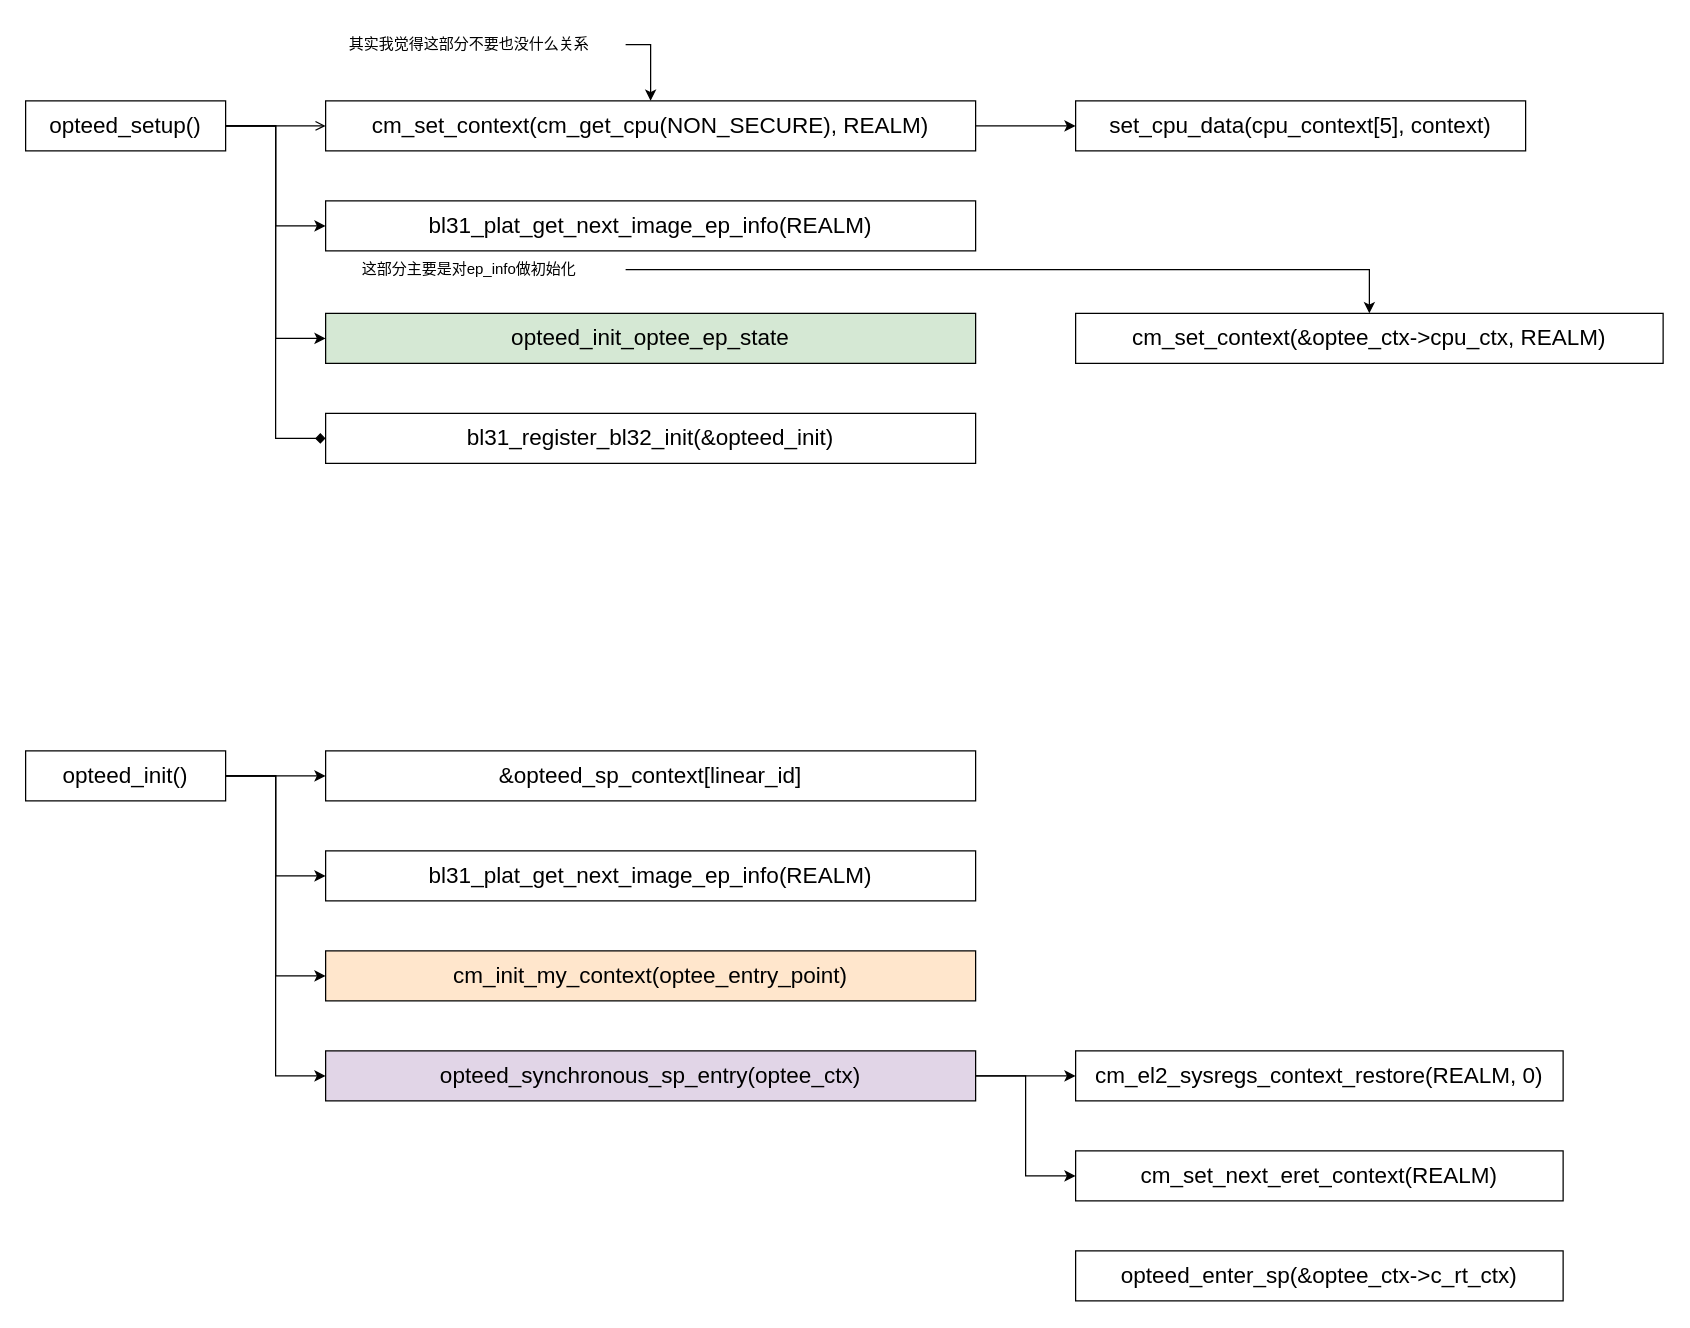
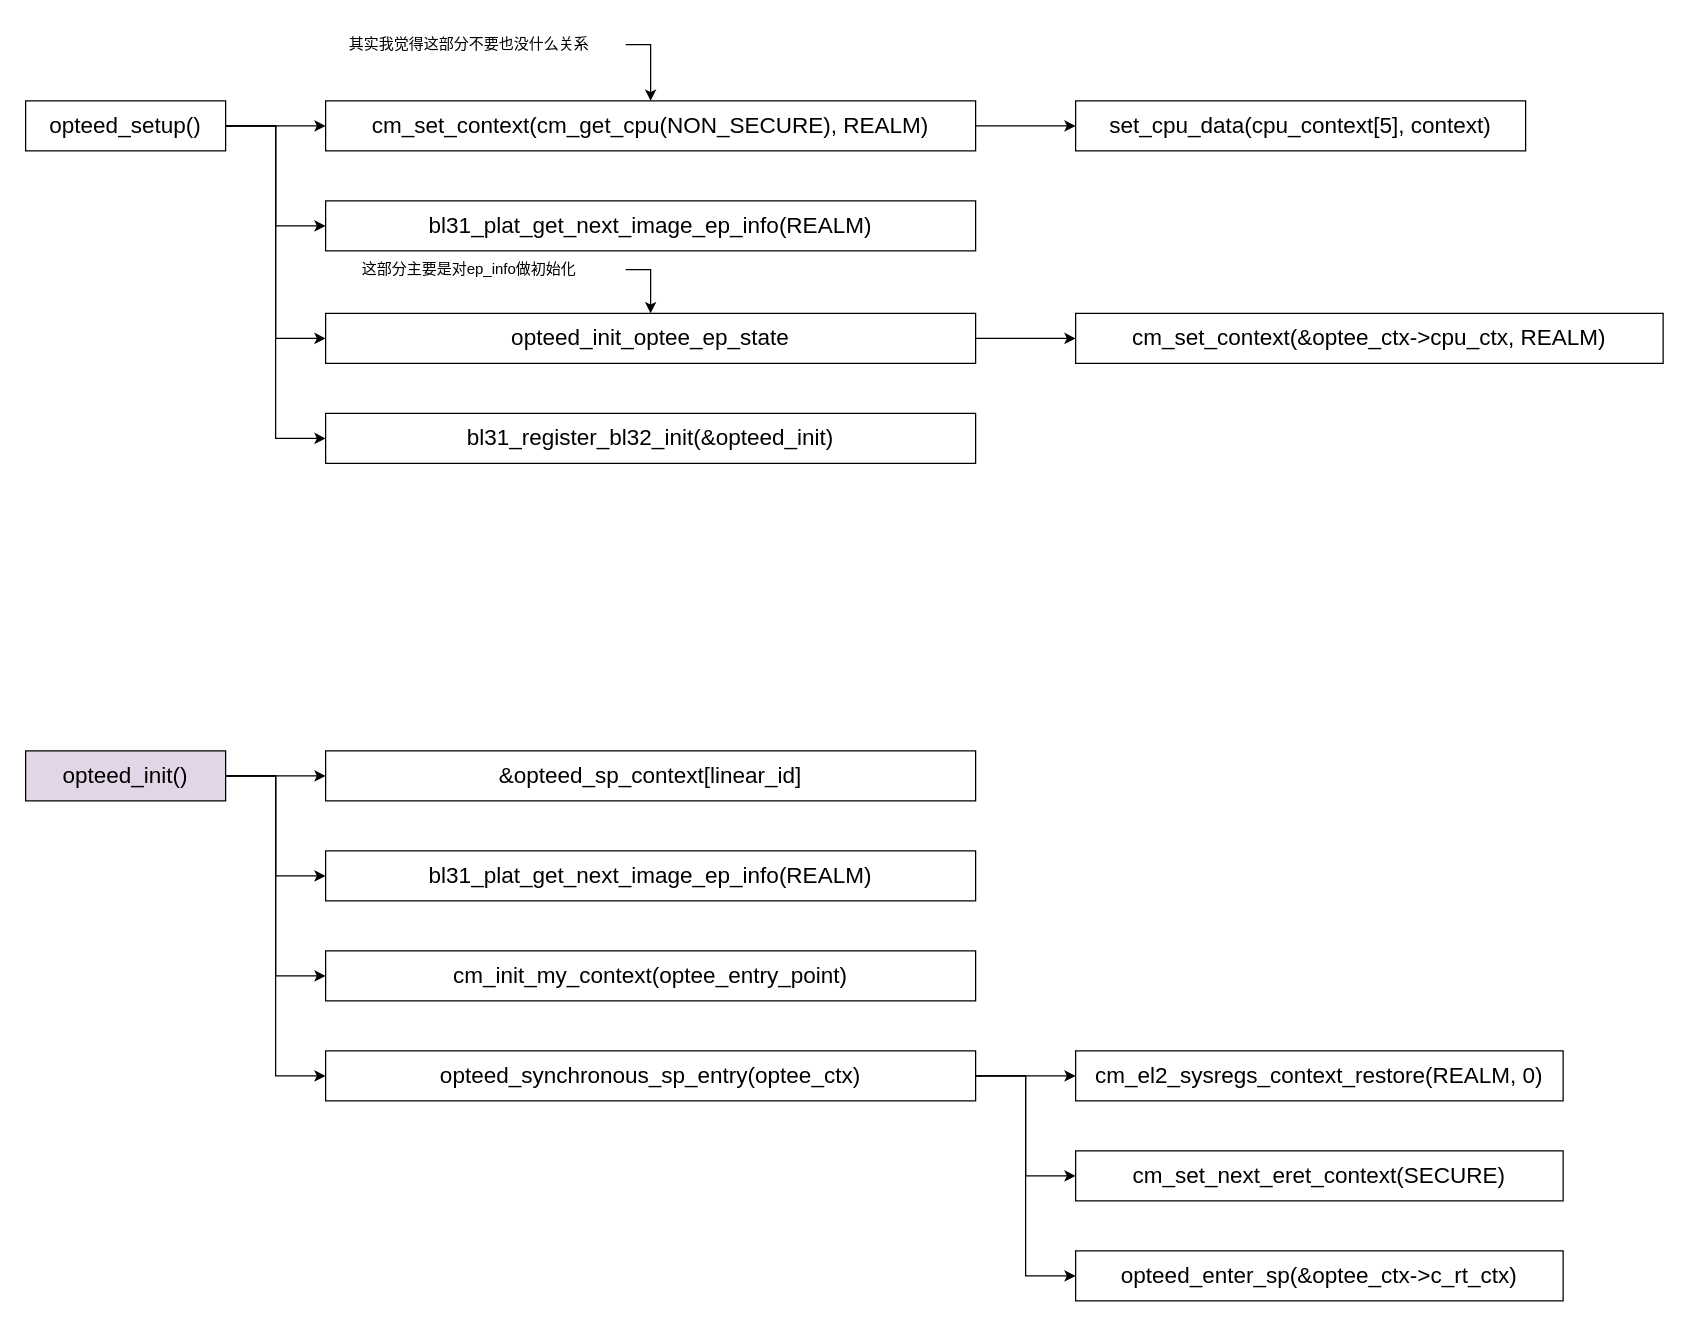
edge "opteed_setup()" -> "cm_set_context(cm_get_cpu(NON_SECURE), REALM)": arrowhead open -> classic
edge "这部分主要是对ep_info做初始化" -> "cm_set_context(&optee_ctx->cpu_ctx, REALM)": now "这部分主要是对ep_info做初始化" -> "opteed_init_optee_ep_state"
node "opteed_init_optee_ep_state": fillcolor #d5e8d4 -> #ffffff
edge "opteed_init_optee_ep_state" -> "cm_set_context(&optee_ctx->cpu_ctx, REALM)": added
edge "opteed_setup()" -> "bl31_register_bl32_init(&opteed_init)": arrowhead diamond -> classic
node "opteed_init()": fillcolor #ffffff -> #e1d5e7
node "cm_init_my_context(optee_entry_point)": fillcolor #ffe6cc -> #ffffff
node "opteed_synchronous_sp_entry(optee_ctx)": fillcolor #e1d5e7 -> #ffffff
node "cm_set_next_eret_context(REALM)": label "cm_set_next_eret_context(REALM)" -> "cm_set_next_eret_context(SECURE)"
edge "opteed_synchronous_sp_entry(optee_ctx)" -> "opteed_enter_sp(&optee_ctx->c_rt_ctx)": added
